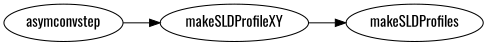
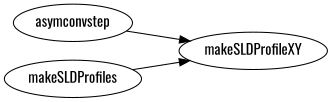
edge "makeSLDProfileXY" -> "makeSLDProfiles": reversed
